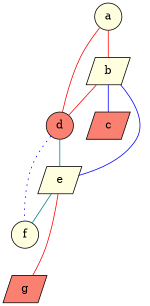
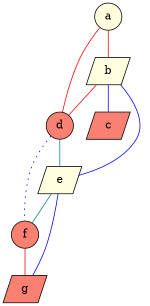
node "f": fillcolor lightyellow -> salmon
edge "e" -- "g": color red -> blue
edge "f" -- "g": added
